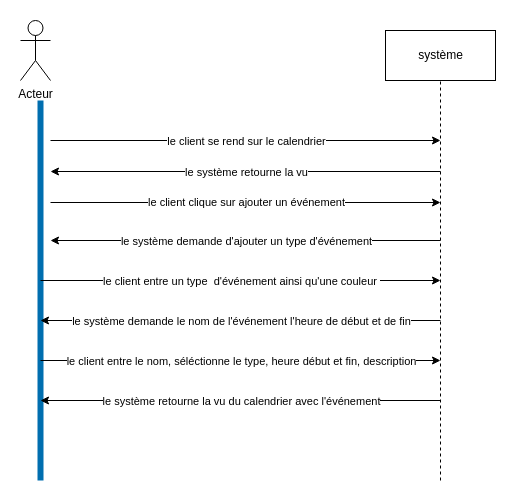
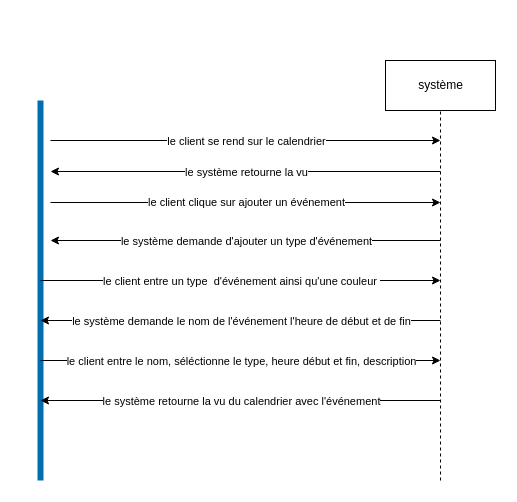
node "Acteur": removed
node "système": moved (441, 56) -> (441, 86)
